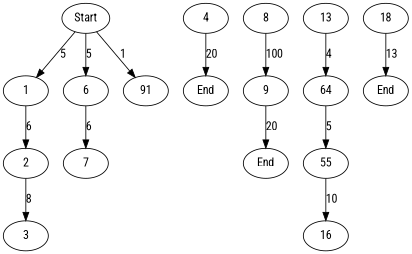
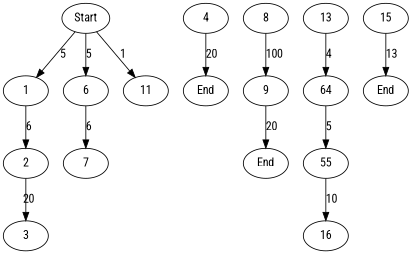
node "18": label "18" -> "15"
node "91": label "91" -> "11"
edge "2" -> "3": label "8" -> "20"
